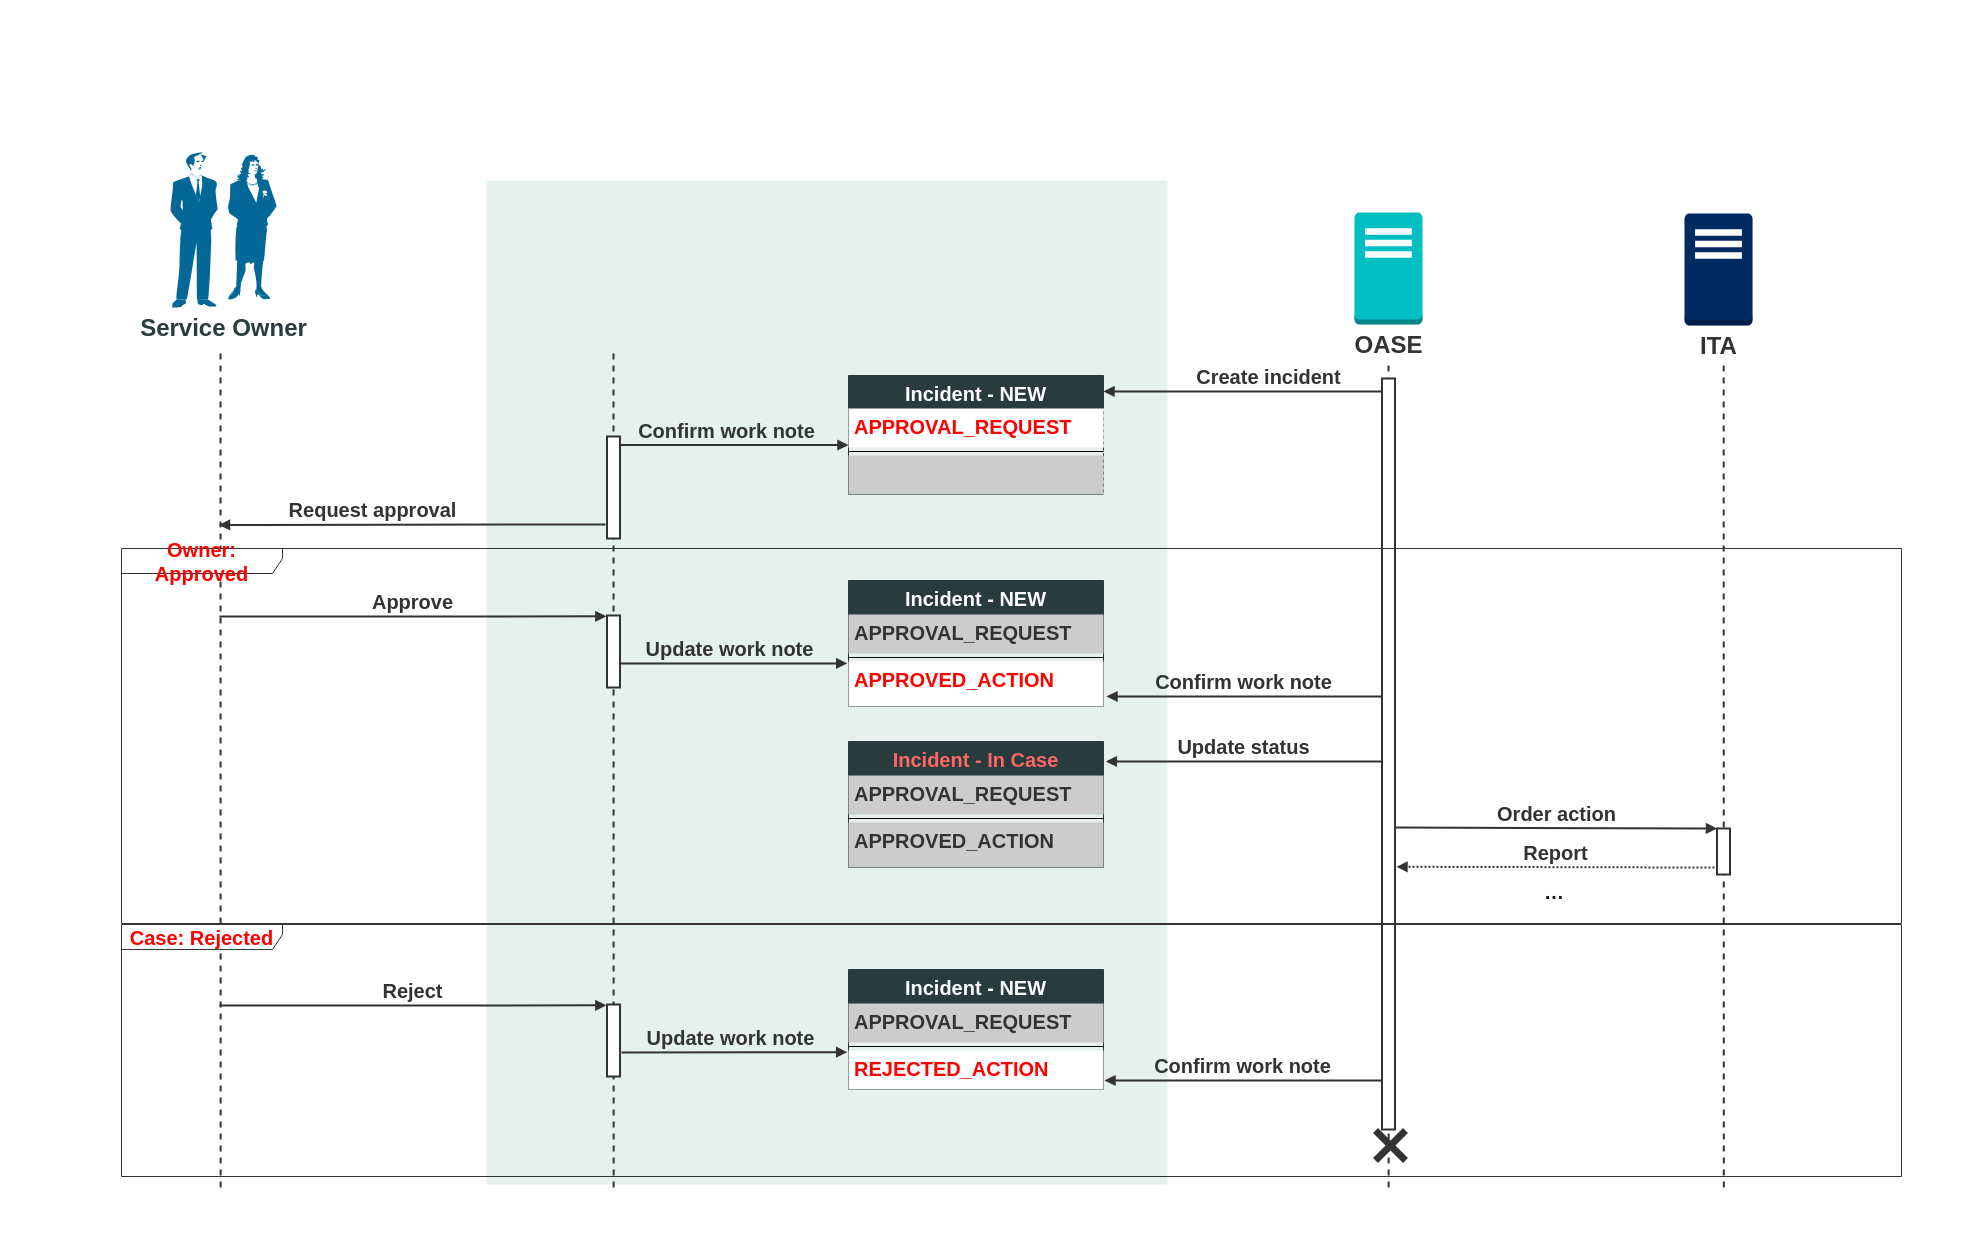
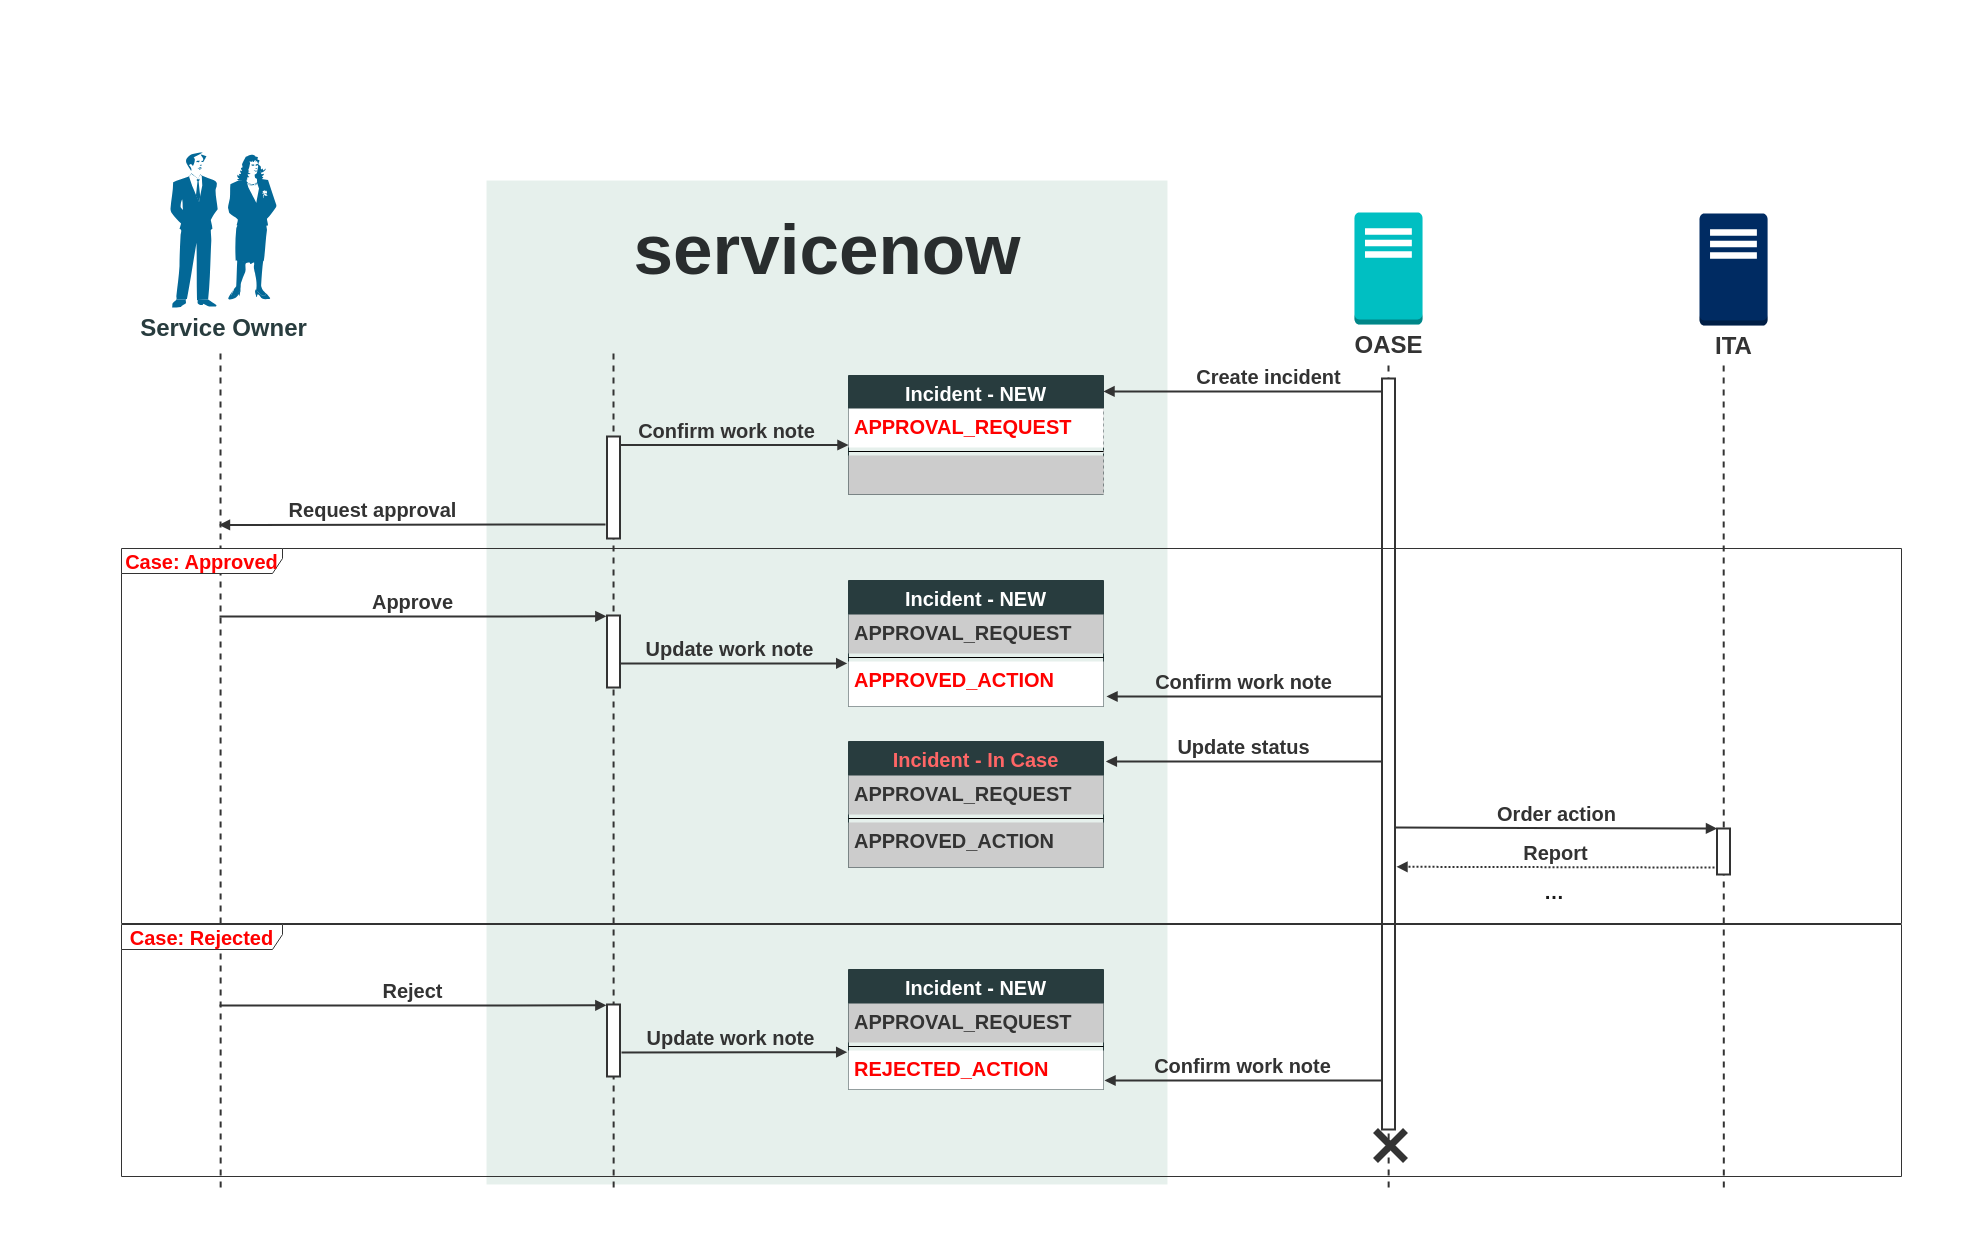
node "servicenow": added
node "ITA": moved (1719, 270) -> (1734, 270)
node "Owner: Approved": label "Owner: Approved" -> "Case: Approved"
